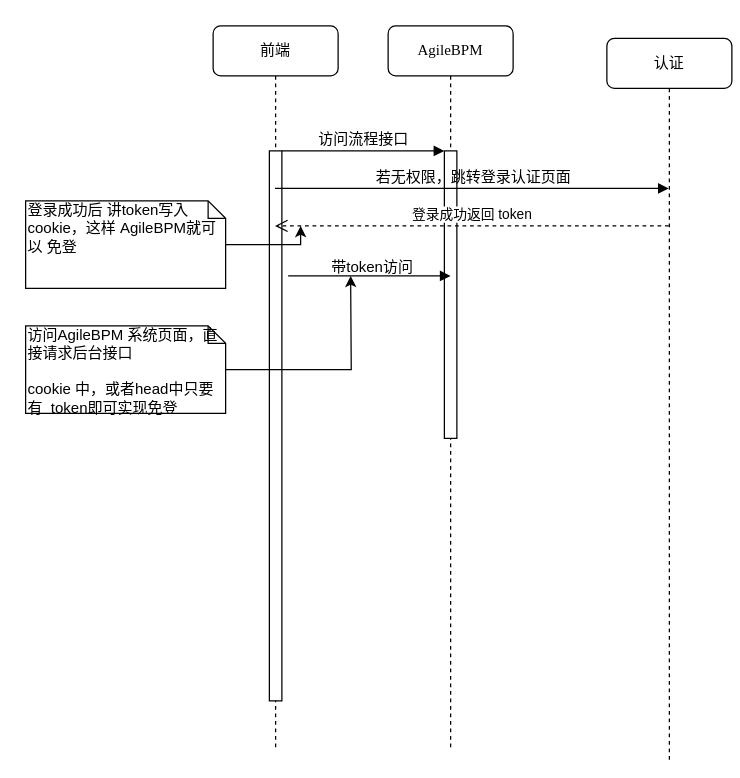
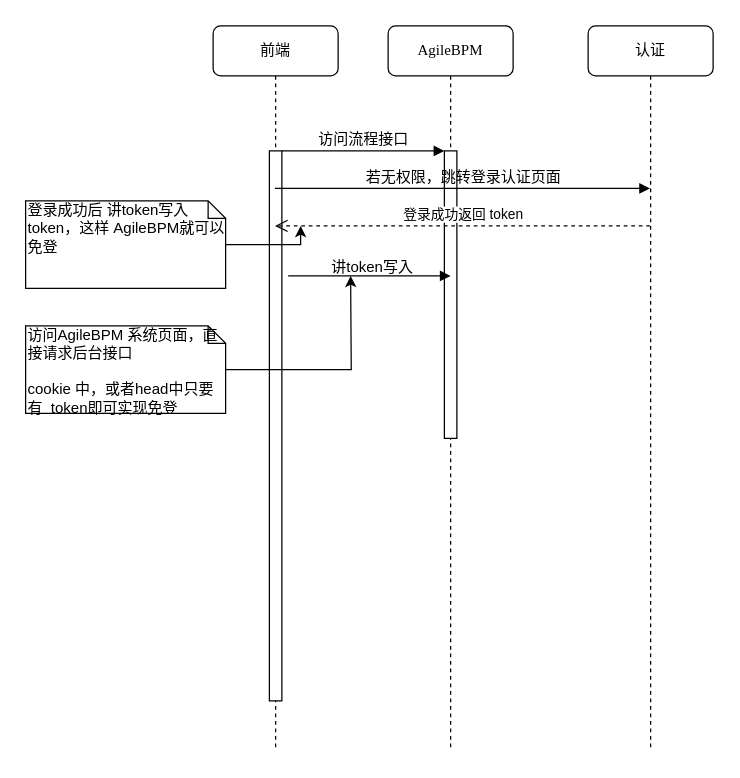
node "登录成功后 讲token写入 cookie，这样 AgileBPM就可以 免登": label "登录成功后 讲token写入 cookie，这样 AgileBPM就可以 免登" -> "登录成功后 讲token写入 token，这样 AgileBPM就可以 免登"
node "带token访问": label "带token访问" -> "讲token写入"
node "认证": moved (669, 401) -> (651, 388)
